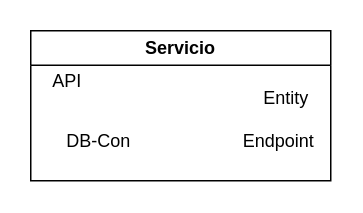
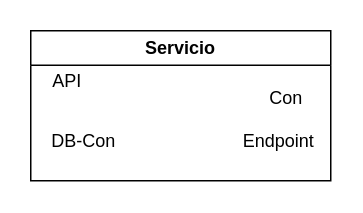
node "Entity": label "Entity" -> "Con"
node "DB-Con": moved (98, 142) -> (83, 142)
